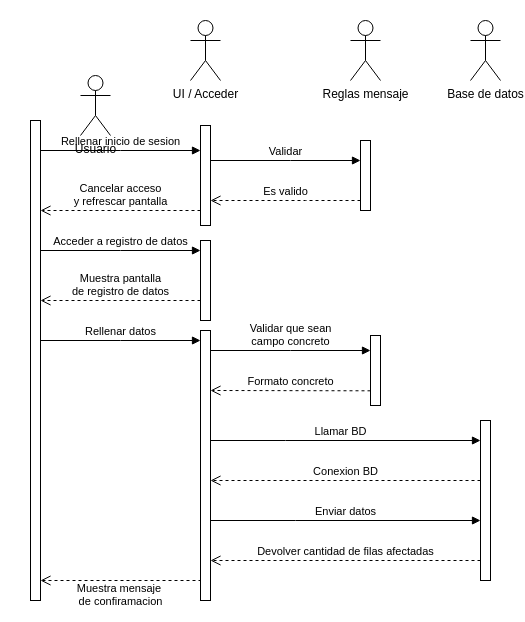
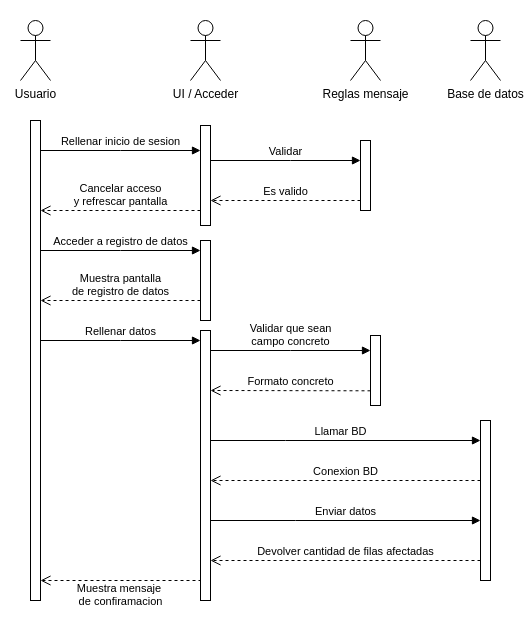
node "Usuario": moved (96, 106) -> (36, 51)
